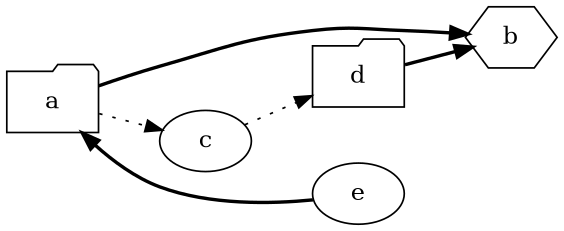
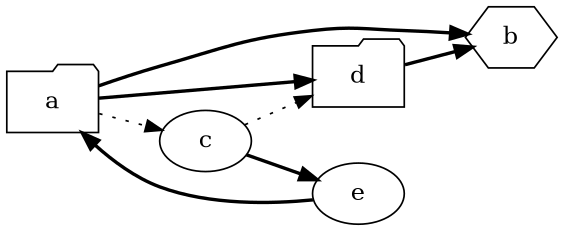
edge "a" -> "d": added
edge "c" -> "e": added
